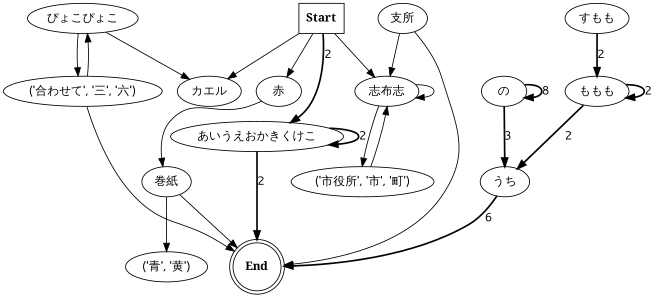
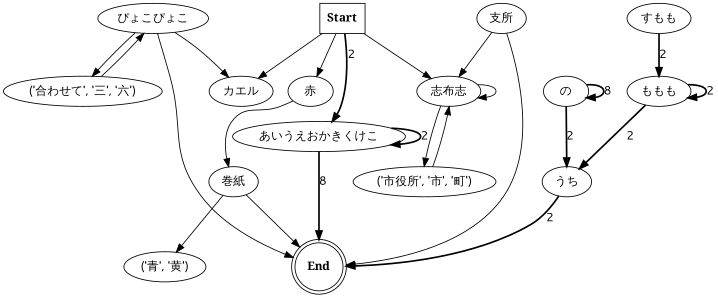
edge "の" -> "うち": label "3" -> "2"
edge "あいうえおかきくけこ" -> "End": label "2" -> "8"
edge "('合わせて', '三', '六')" -> "End": now "ぴょこぴょこ" -> "End"
edge "うち" -> "End": label "6" -> "2"
